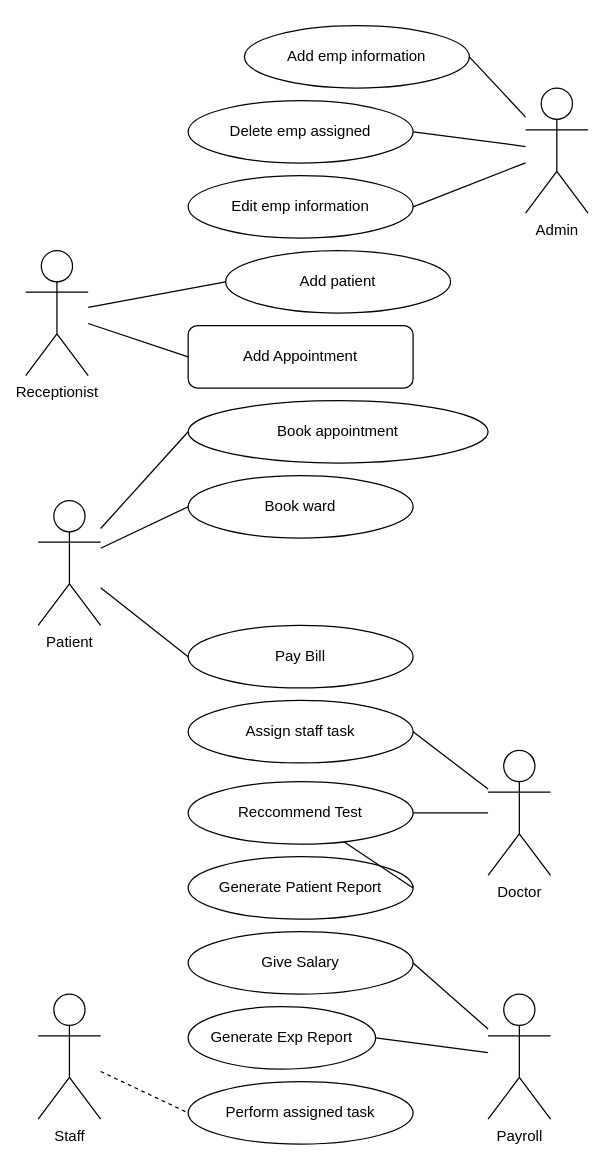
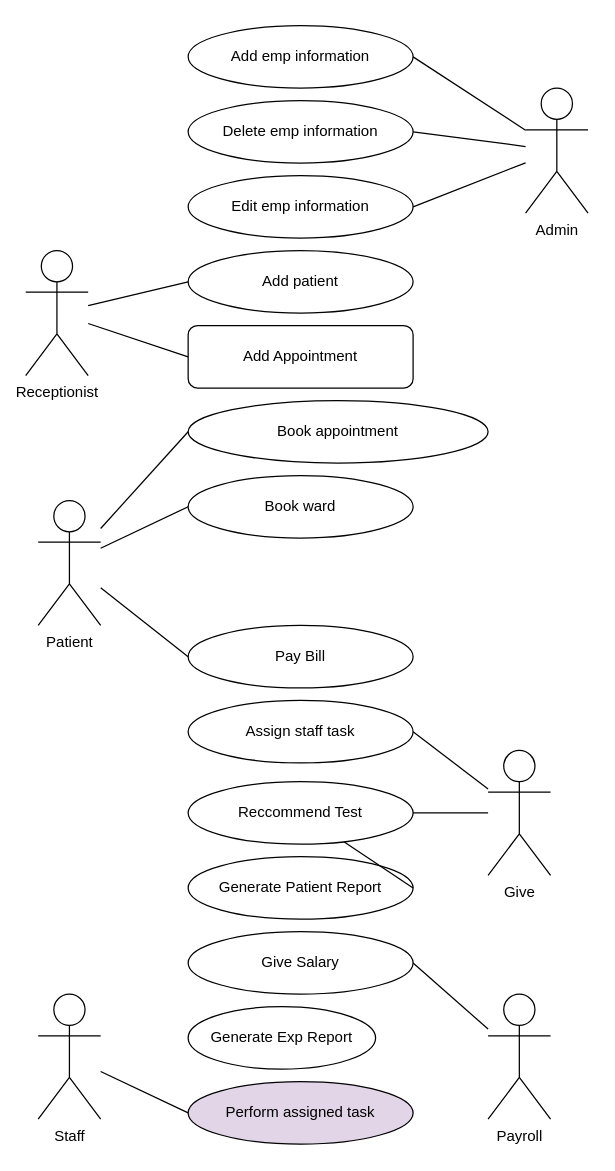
node "Add emp information": moved (357, 57) -> (301, 57)
node "Delete emp assigned": label "Delete emp assigned" -> "Delete emp information"
node "Add patient": moved (338, 282) -> (301, 282)
node "Doctor": label "Doctor" -> "Give"
edge "Generate Exp Report" -- "Payroll": removed
edge "Staff" -- "Perform assigned task": style dashed -> solid
node "Perform assigned task": fillcolor #ffffff -> #e1d5e7
